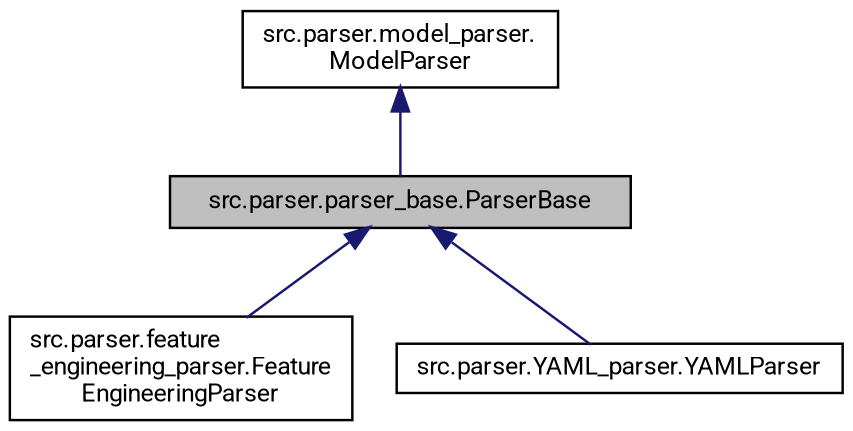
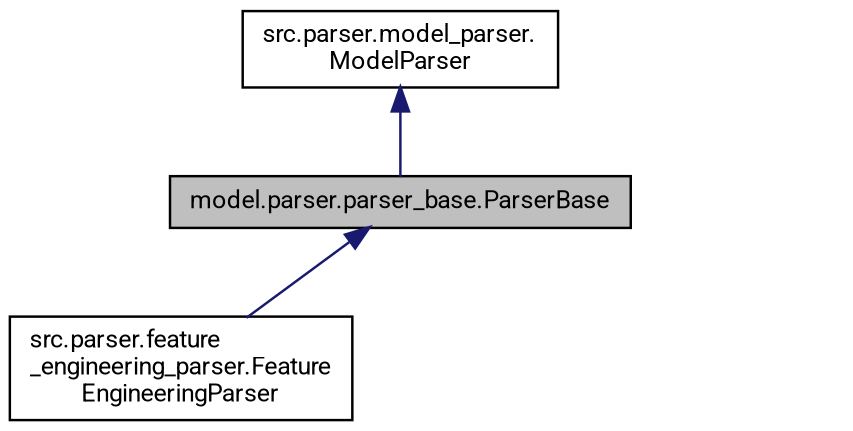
node "src.parser.parser_base.ParserBase": label "src.parser.parser_base.ParserBase" -> "model.parser.parser_base.ParserBase"
node "src.parser.YAML_parser.YAMLParser": removed
